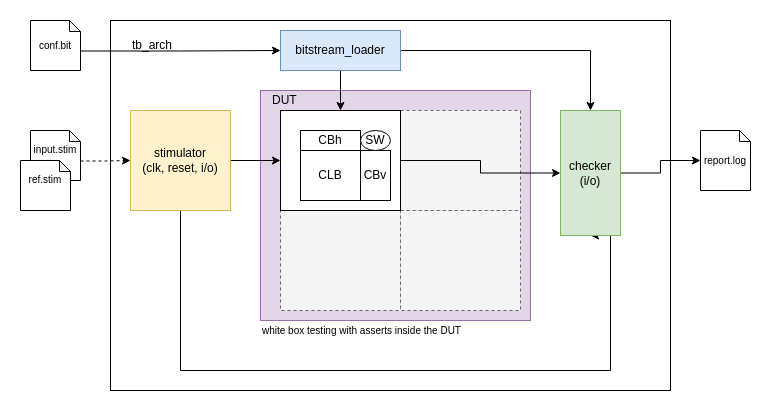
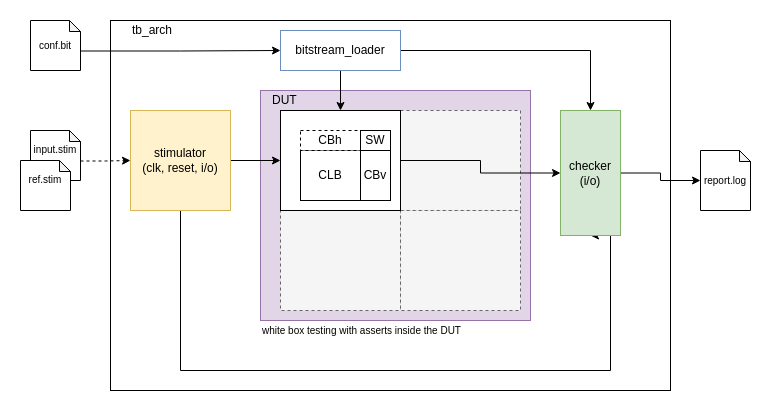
node "tb_arch": moved (156, 46) -> (156, 31)
node "bitstream_loader": fillcolor #dae8fc -> #ffffff
node "CBh": style solid -> dashed
node "SW": shape ellipse -> rectangle
node "report.log": moved (726, 161) -> (726, 181)
